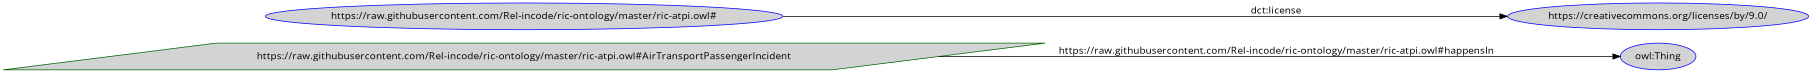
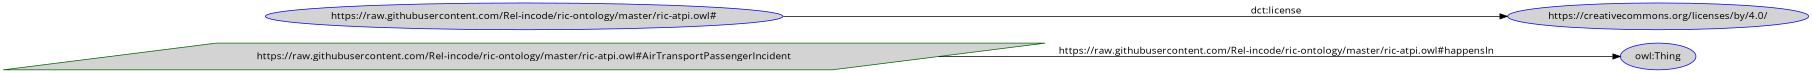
node "https://creativecommons.org/licenses/by/9.0/": label "https://creativecommons.org/licenses/by/9.0/" -> "https://creativecommons.org/licenses/by/4.0/"
